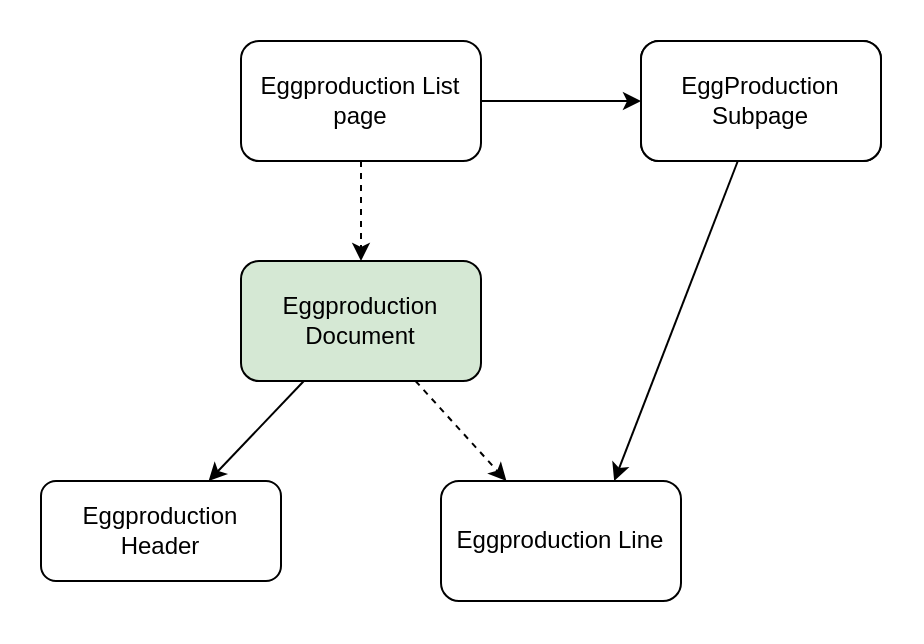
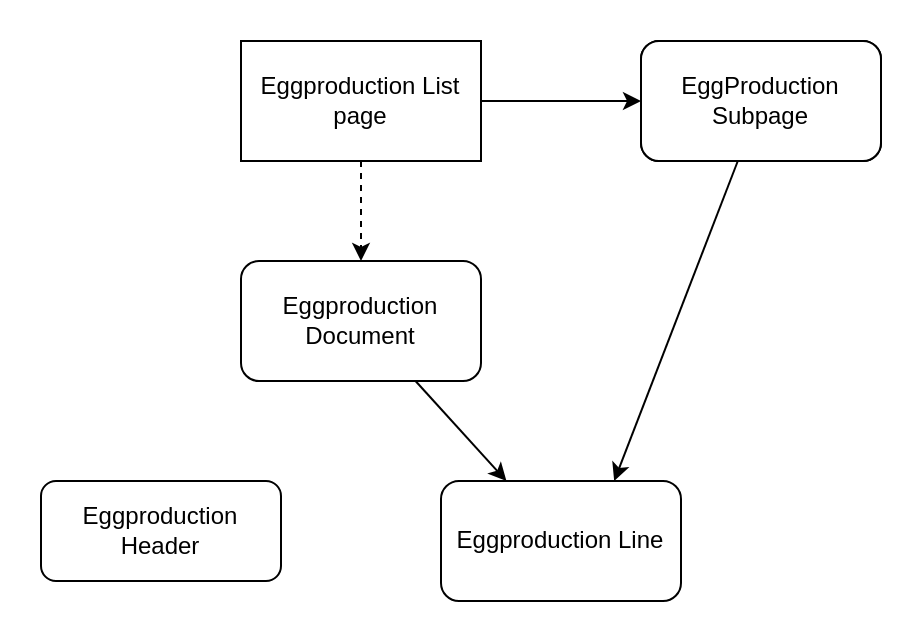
node "Eggproduction List page": shape rounded rectangle -> rectangle
node "Eggproduction Document": fillcolor #d5e8d4 -> #ffffff
edge "Eggproduction Document" -> "Eggproduction Header": removed
edge "Eggproduction Document" -> "Eggproduction Line": style dashed -> solid
